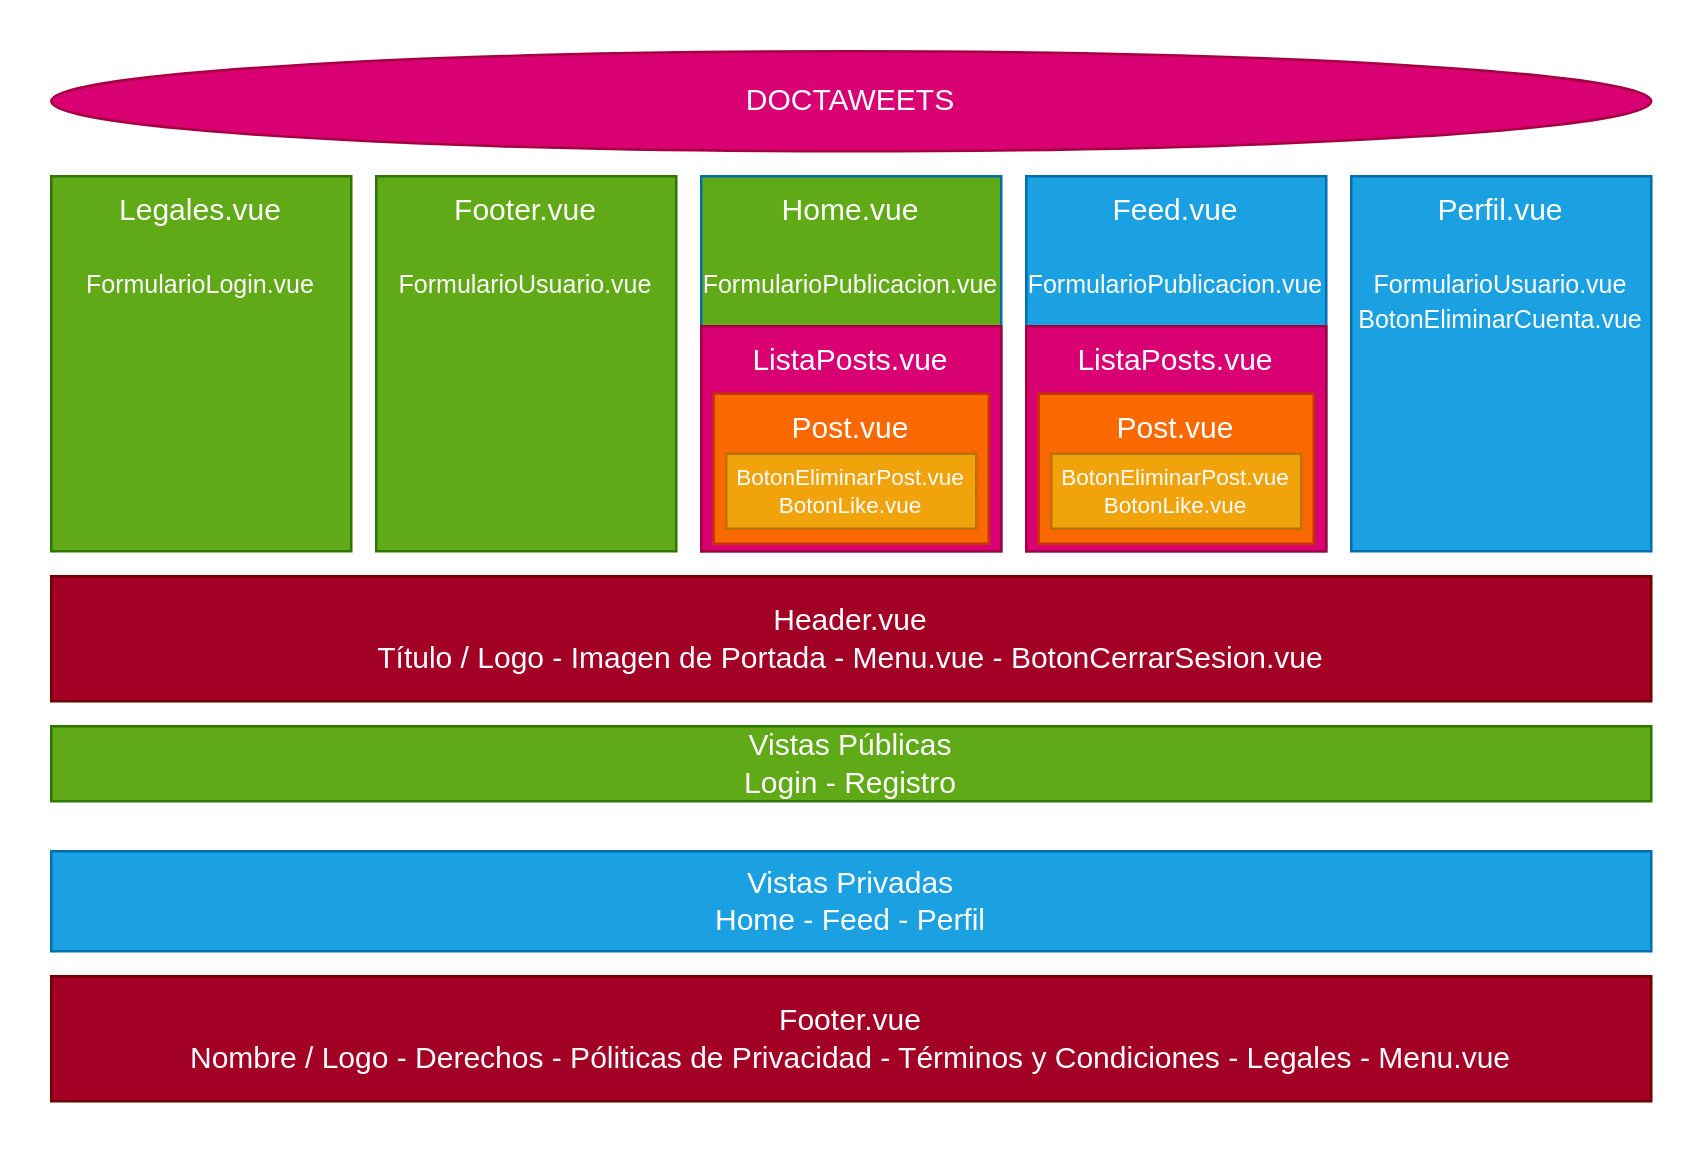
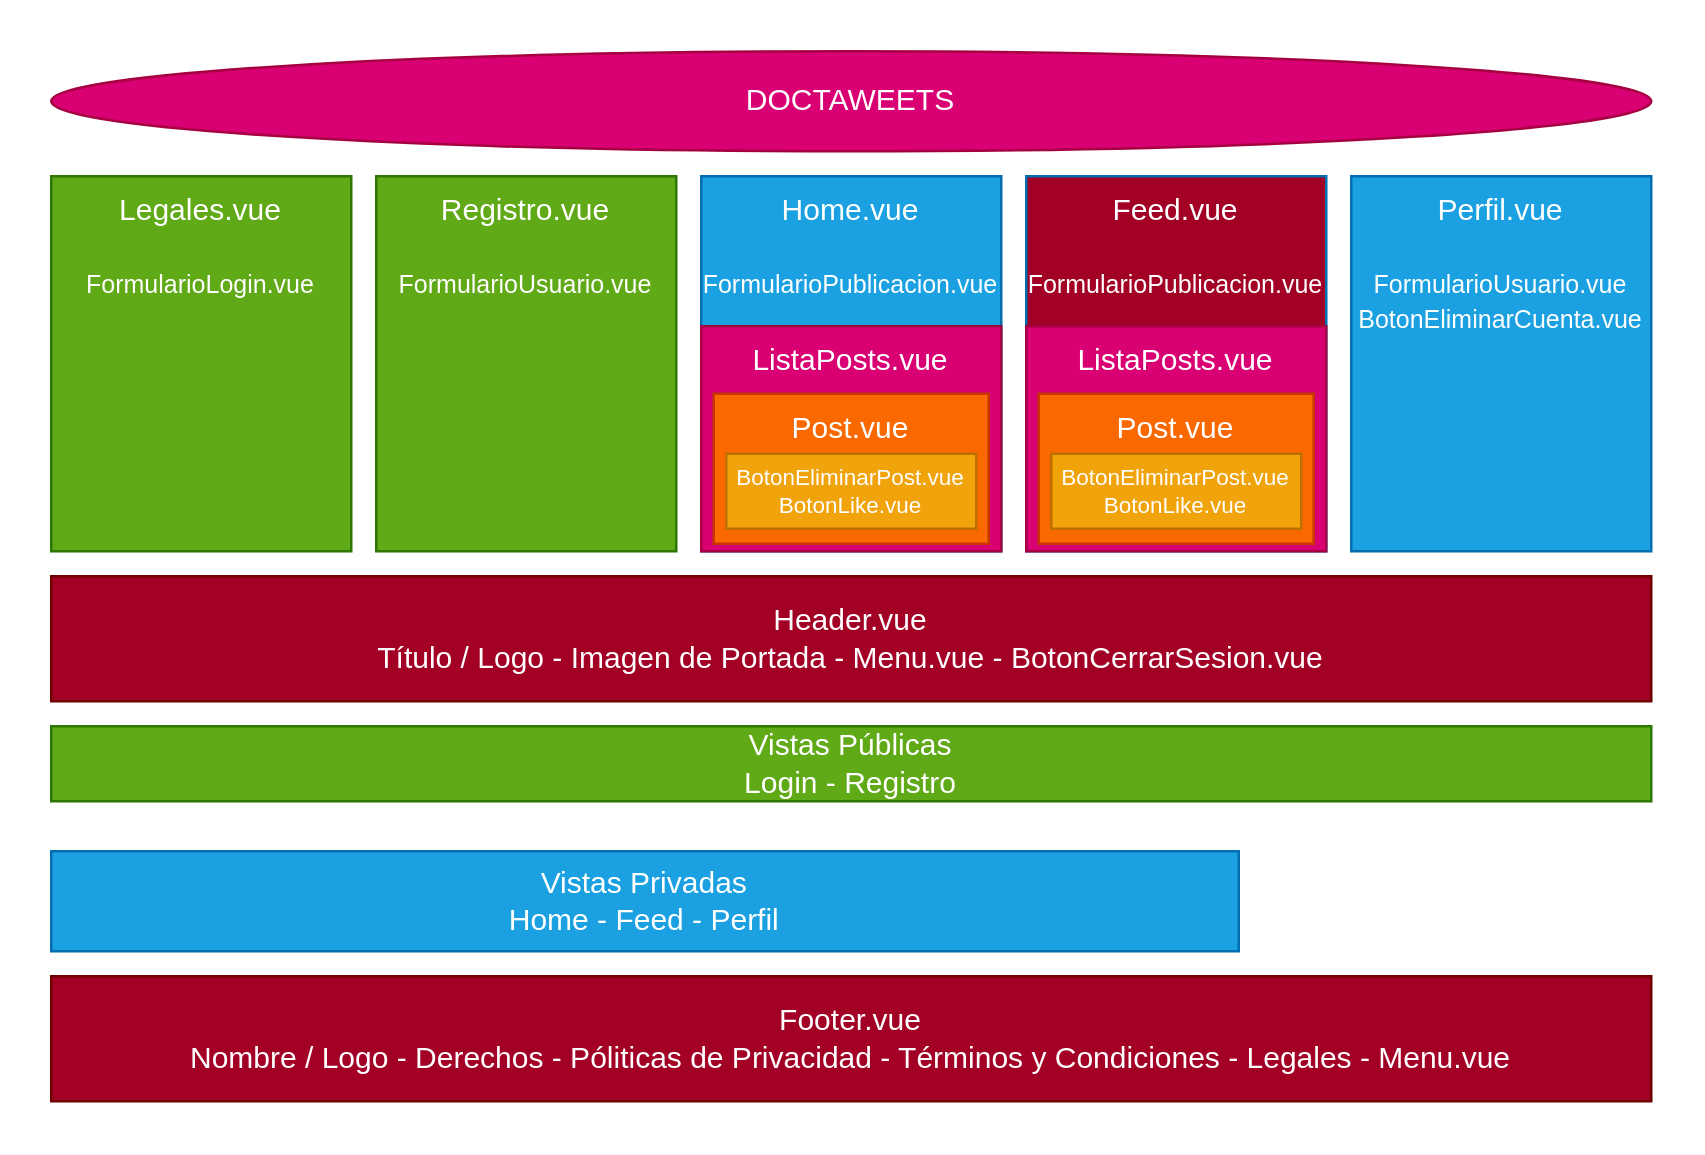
node "Footer.vue FormularioUsuario.vue": label "Footer.vue FormularioUsuario.vue" -> "Registro.vue FormularioUsuario.vue"
node "Home.vue FormularioPublicacion.vue": fillcolor #60a917 -> #1ba1e2
node "Feed.vue FormularioPublicacion.vue": fillcolor #1ba1e2 -> #a20025
node "Vistas Privadas Home - Feed - Perfil": size 1600x100 -> 1188x100
